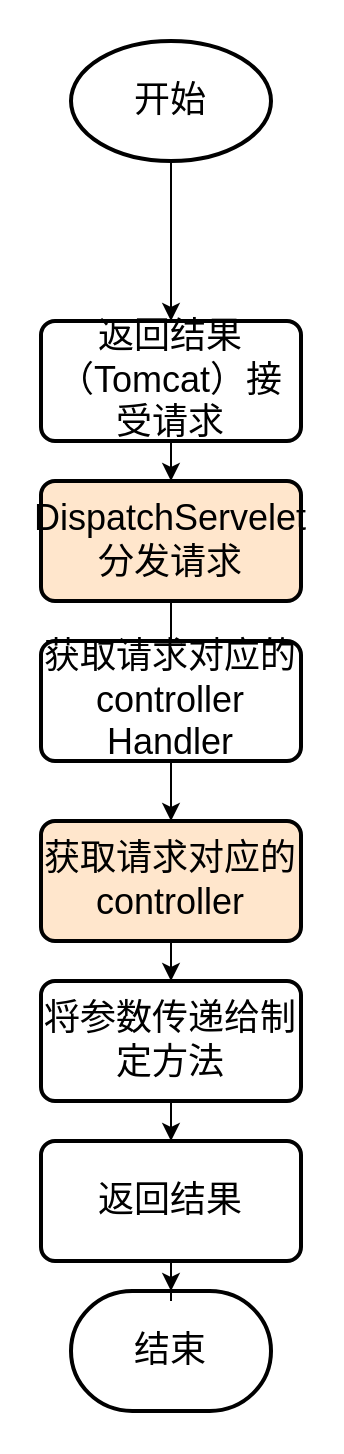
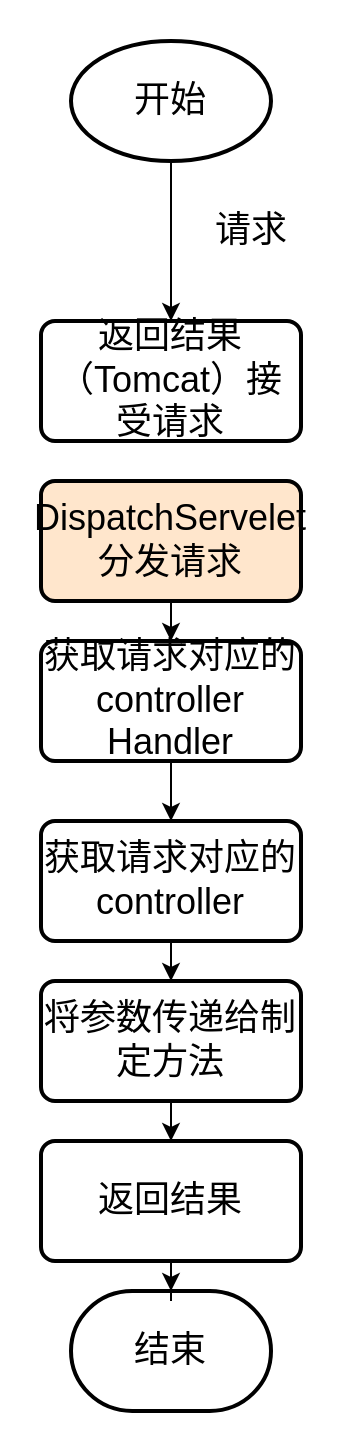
node "请求": added
edge "返回结果（Tomcat）接受请求" -> "DispatchServelet 分发请求": removed
edge "DispatchServelet 分发请求" -- "获取请求对应的controller Handler": arrowhead none -> classic
node "获取请求对应的controller": fillcolor #ffe6cc -> #ffffff
